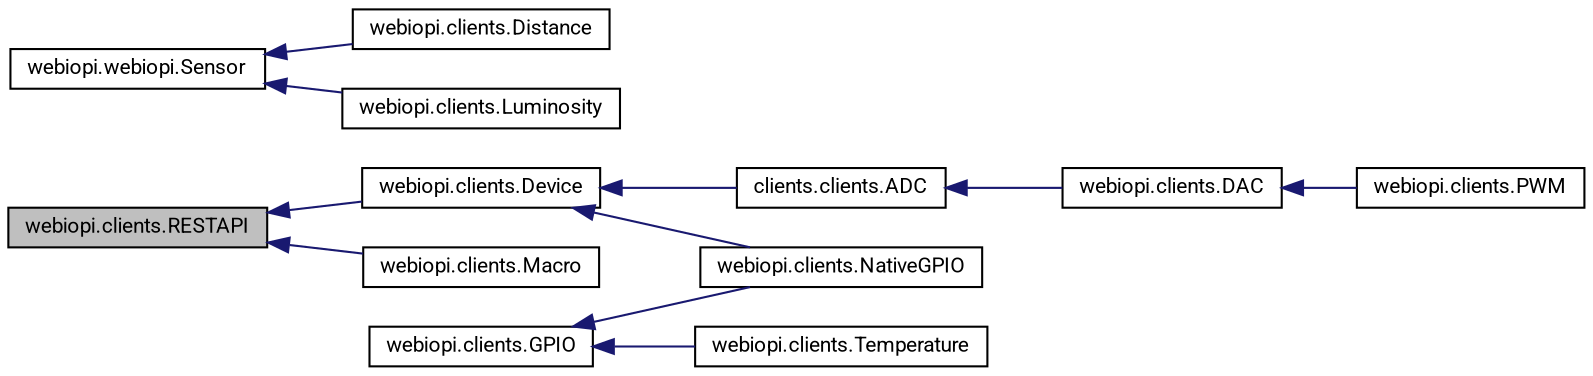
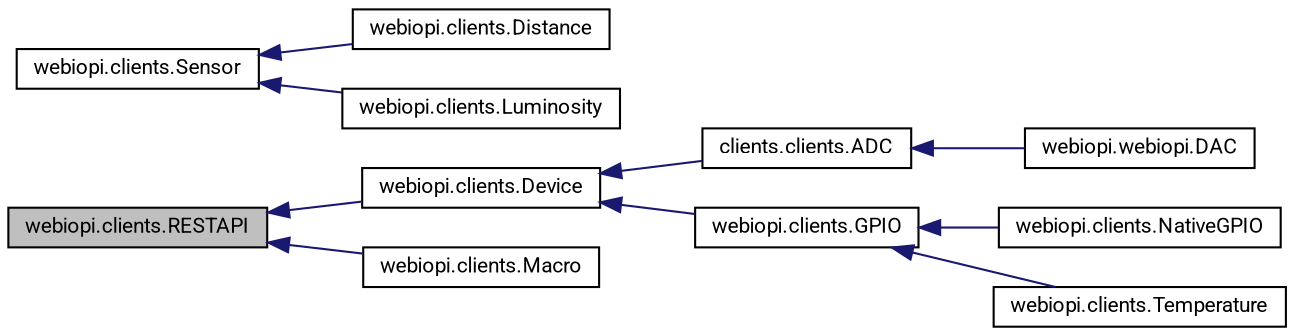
node "webiopi.webiopi.Sensor": label "webiopi.webiopi.Sensor" -> "webiopi.clients.Sensor"
node "webiopi.clients.DAC": label "webiopi.clients.DAC" -> "webiopi.webiopi.DAC"
node "webiopi.clients.PWM": removed
edge "webiopi.clients.NativeGPIO" -> "webiopi.clients.Device": now "webiopi.clients.GPIO" -> "webiopi.clients.Device"
